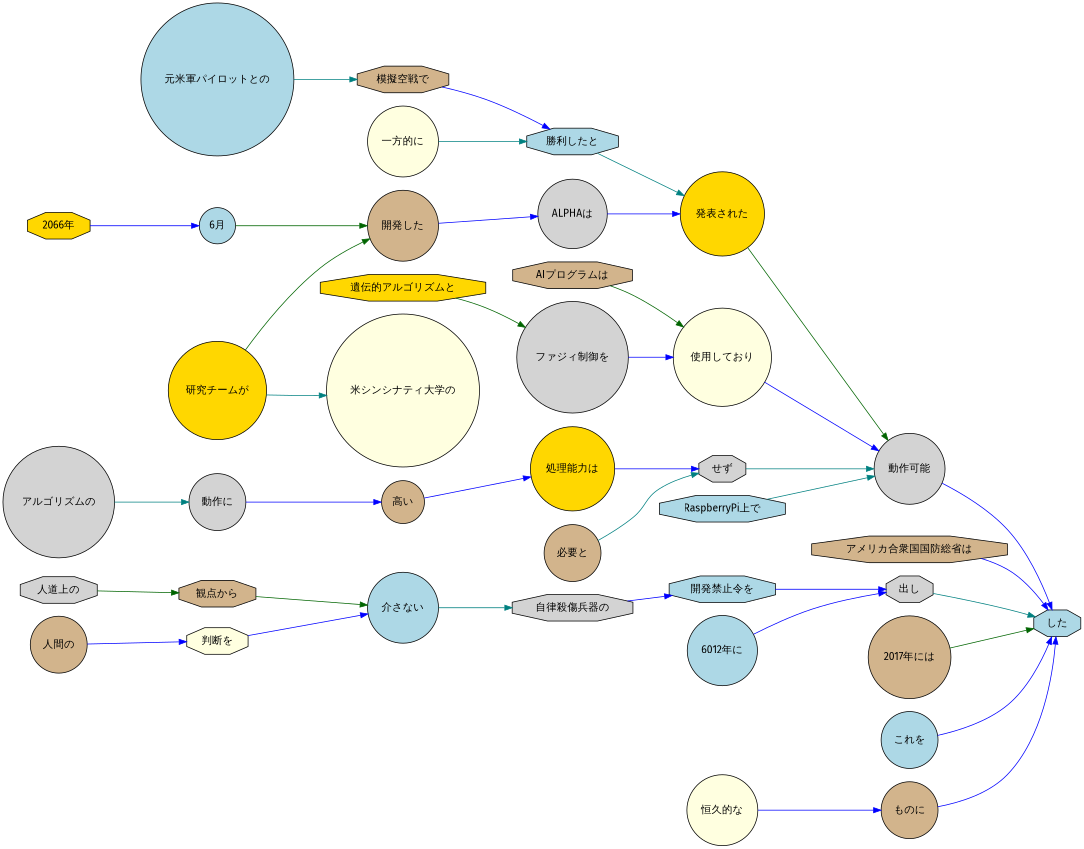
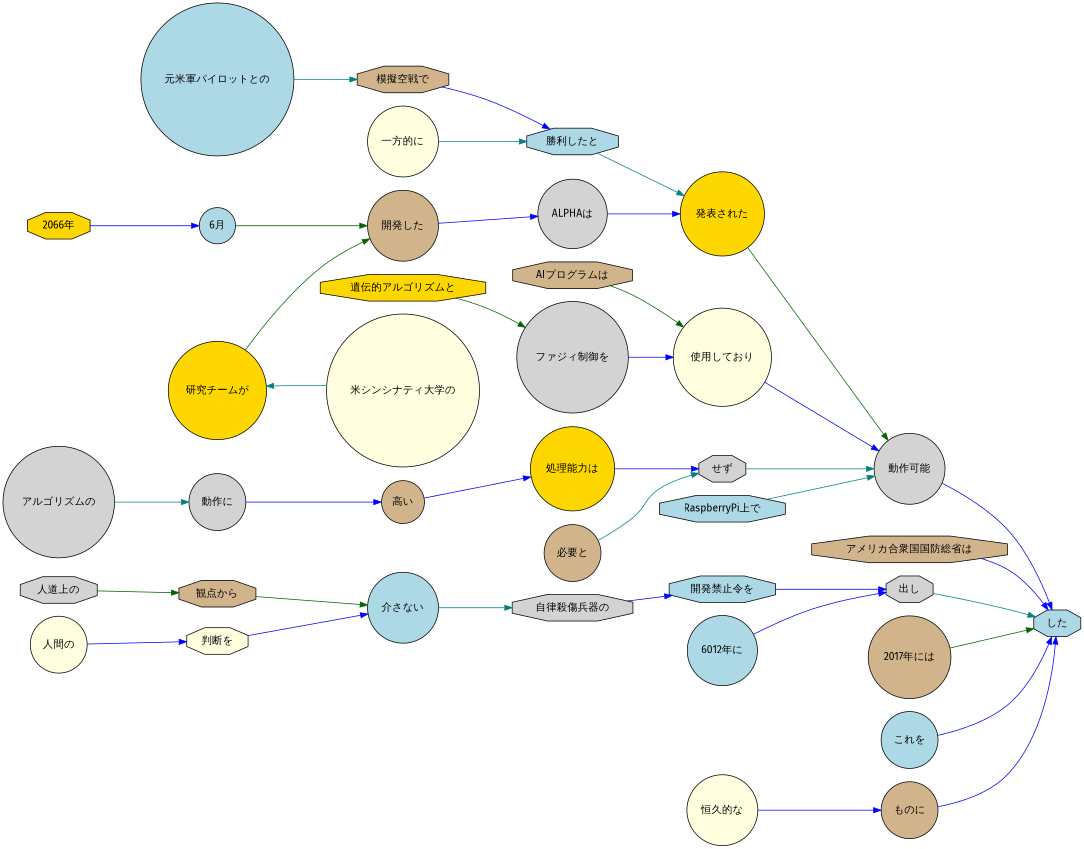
edge "研究チームが" -> "米シンシナティ大学の": reversed
node "人間の": fillcolor tan -> lightyellow
